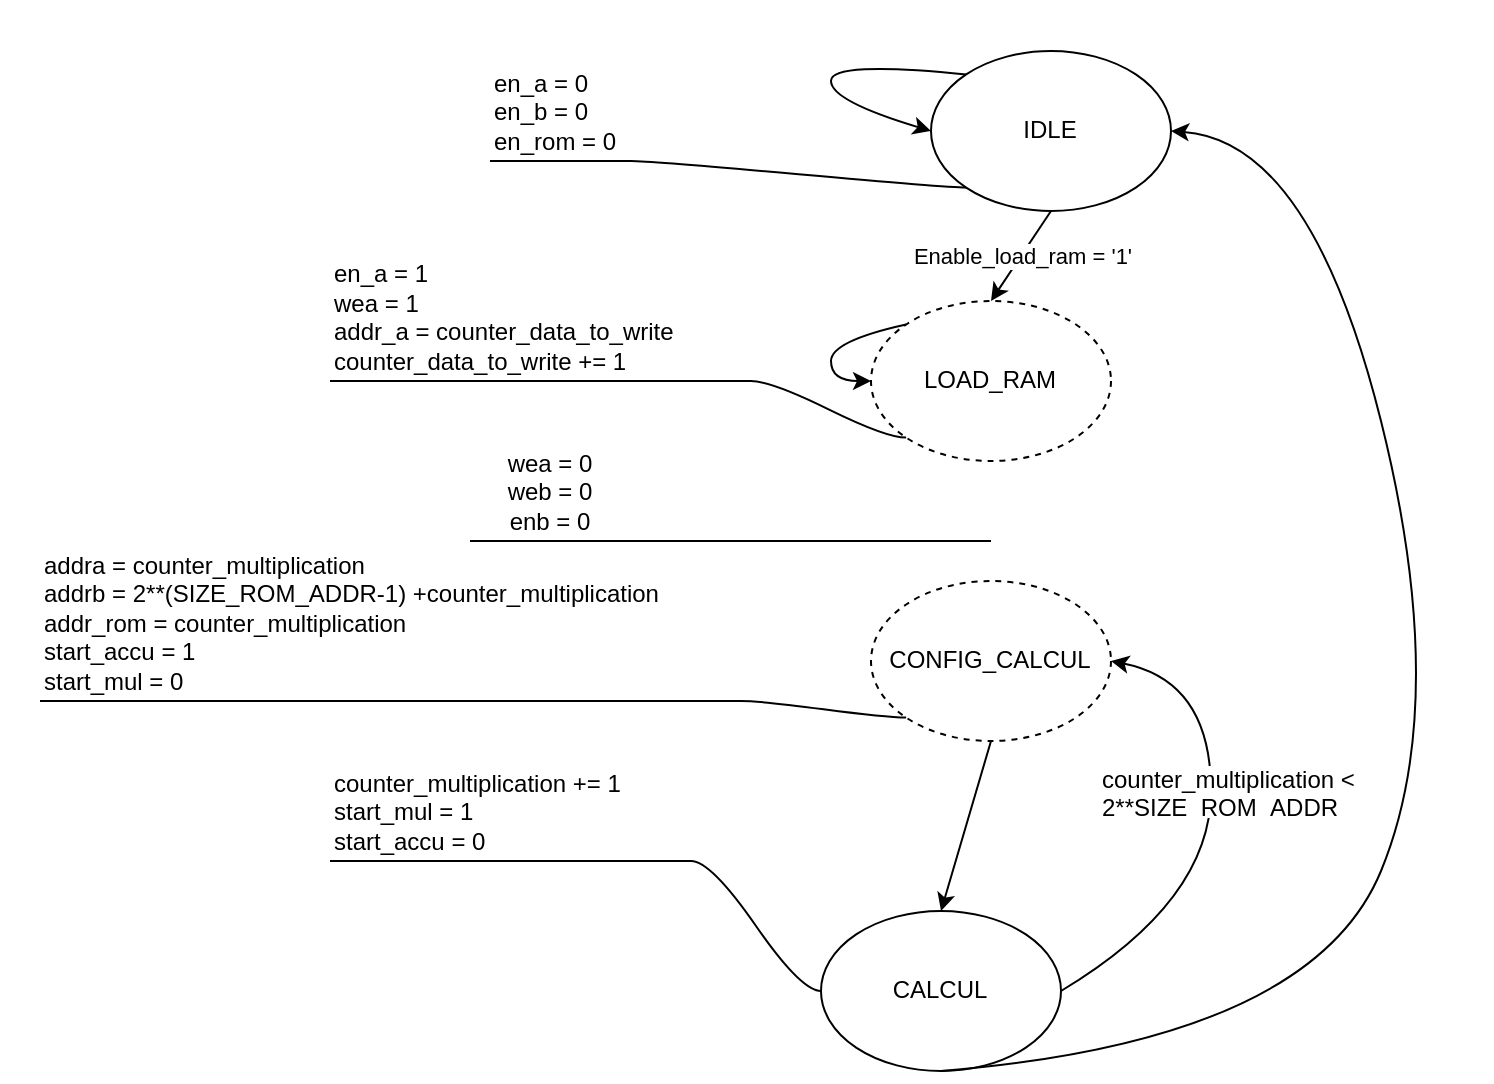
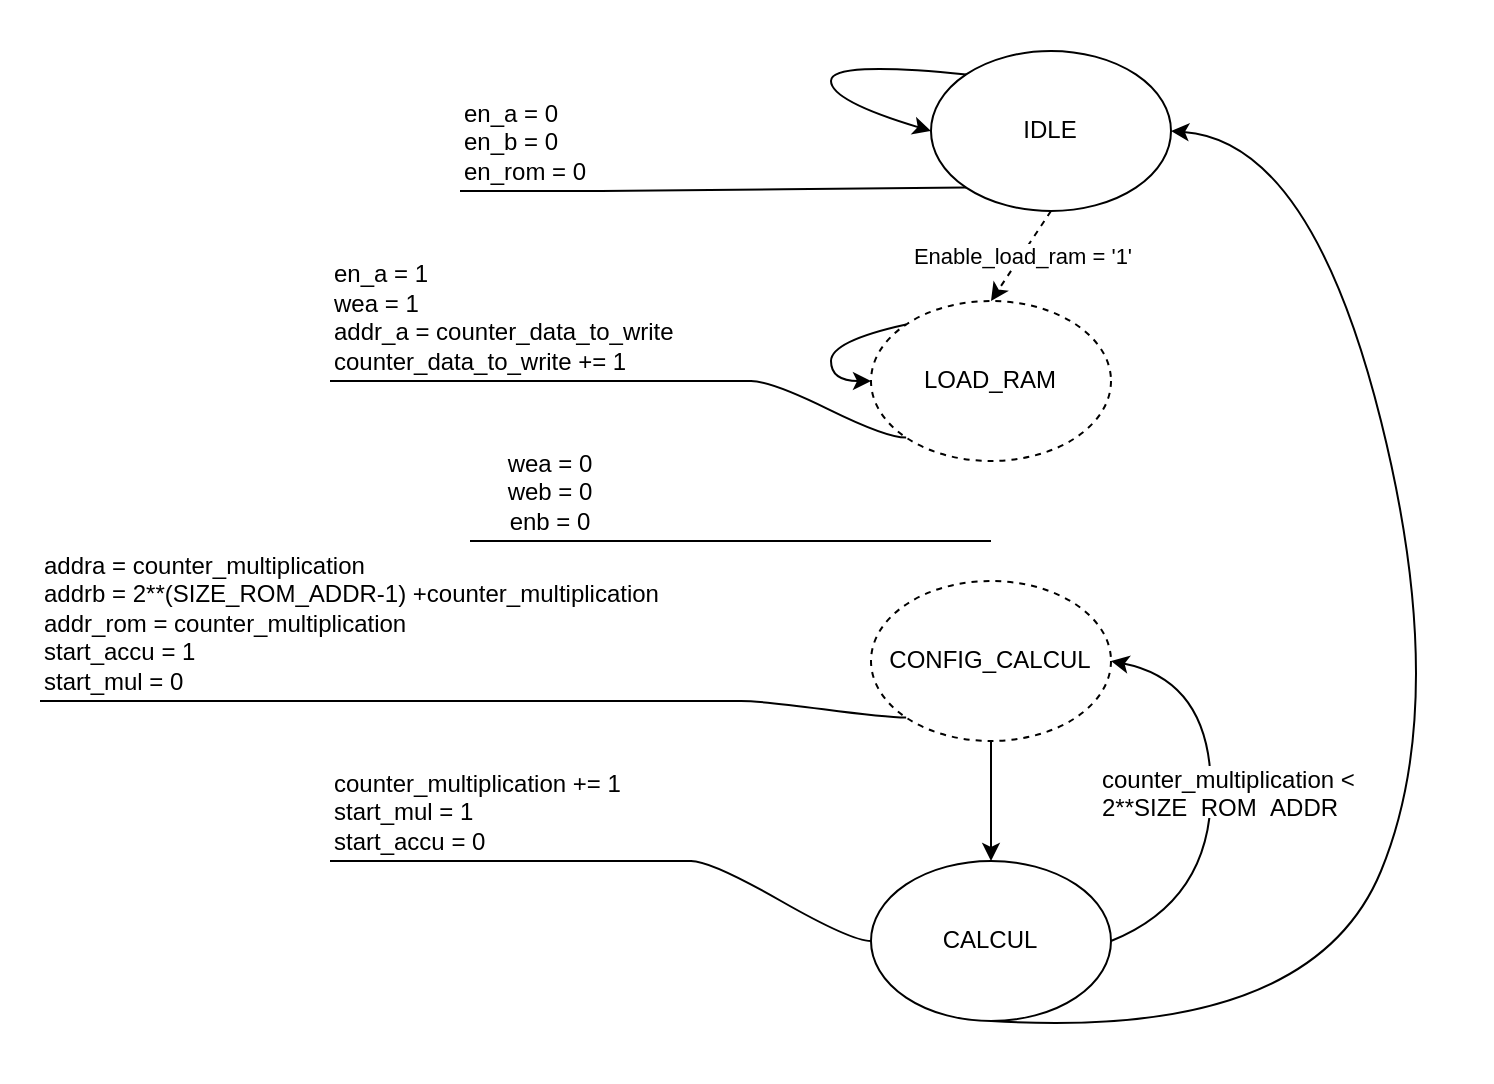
node "en_a = 0 en_b = 0 en_rom = 0": moved (561, 101) -> (531, 131)
edge "IDLE" -> "LOAD_RAM": style solid -> dashed
node "CALCUL": moved (941, 991) -> (991, 941)
